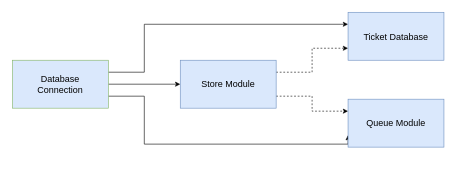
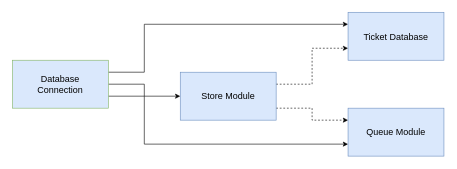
node "Store Module": moved (228, 84) -> (228, 96)
node "Queue Module": moved (396, 123) -> (396, 132)
